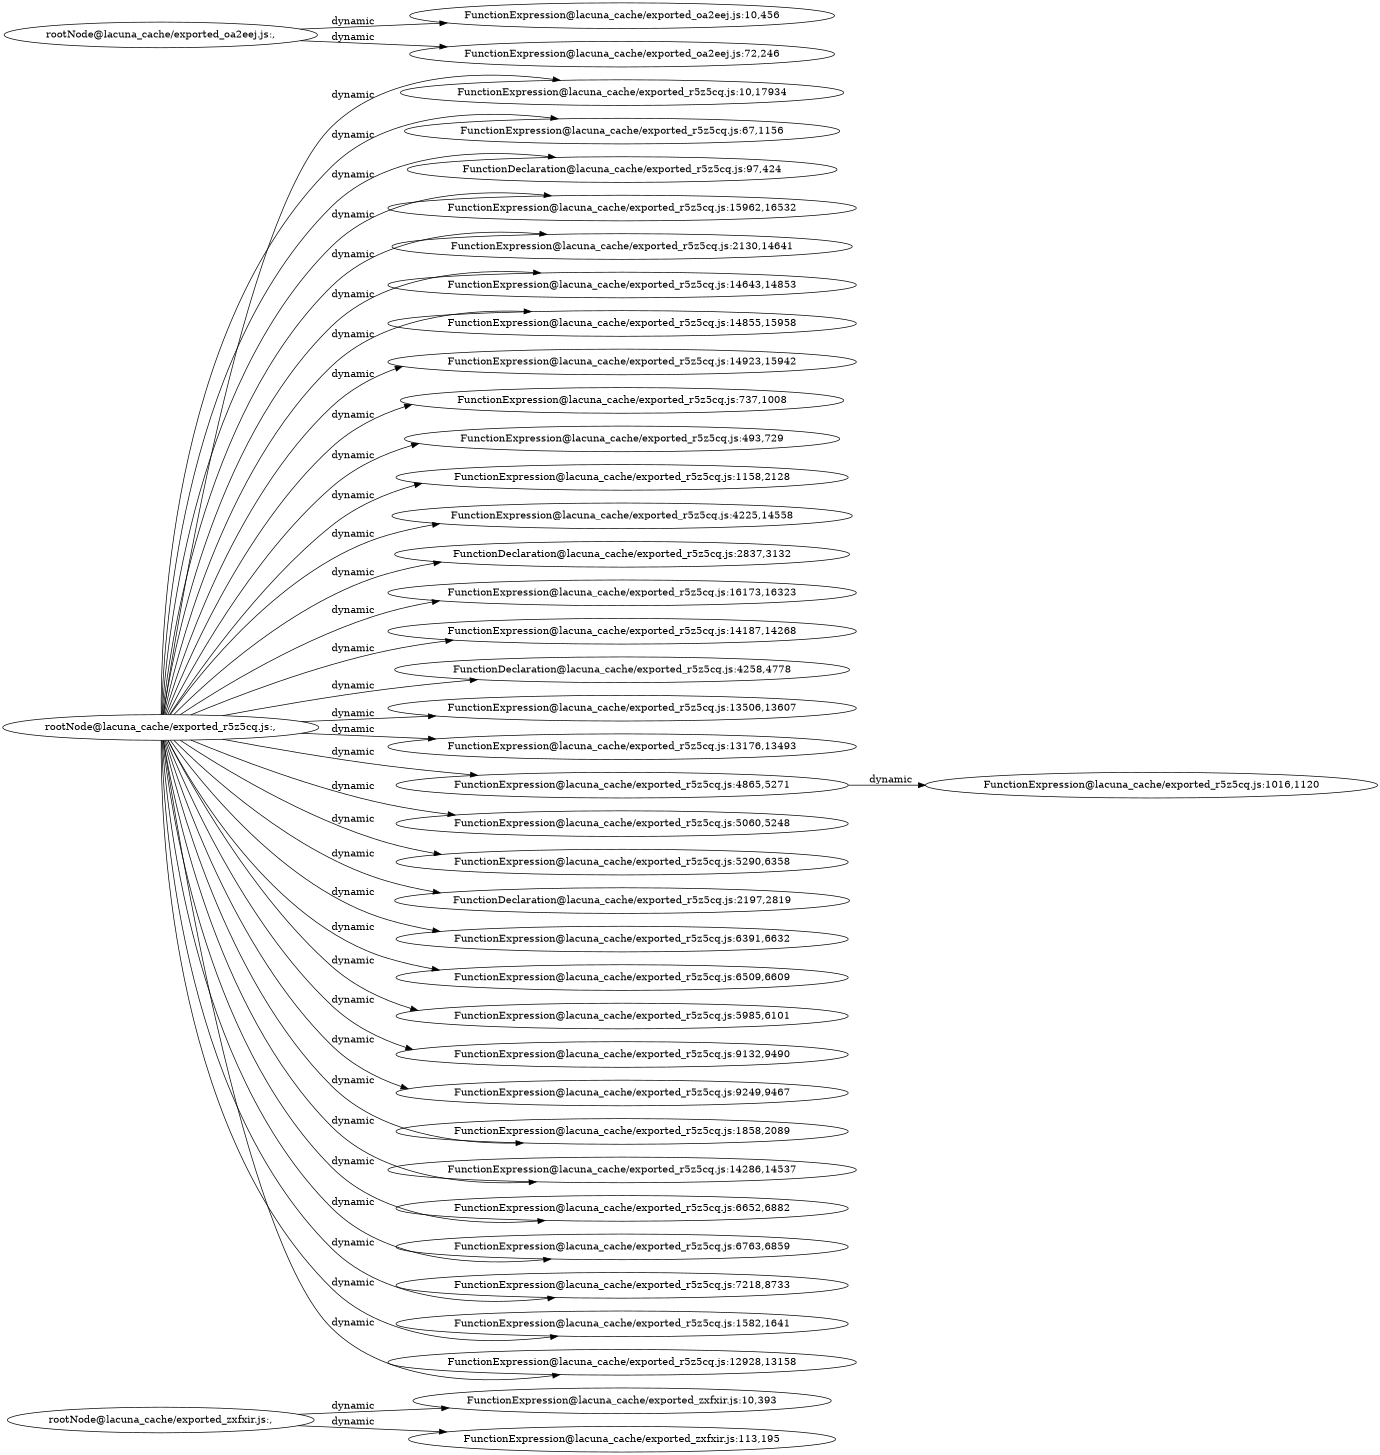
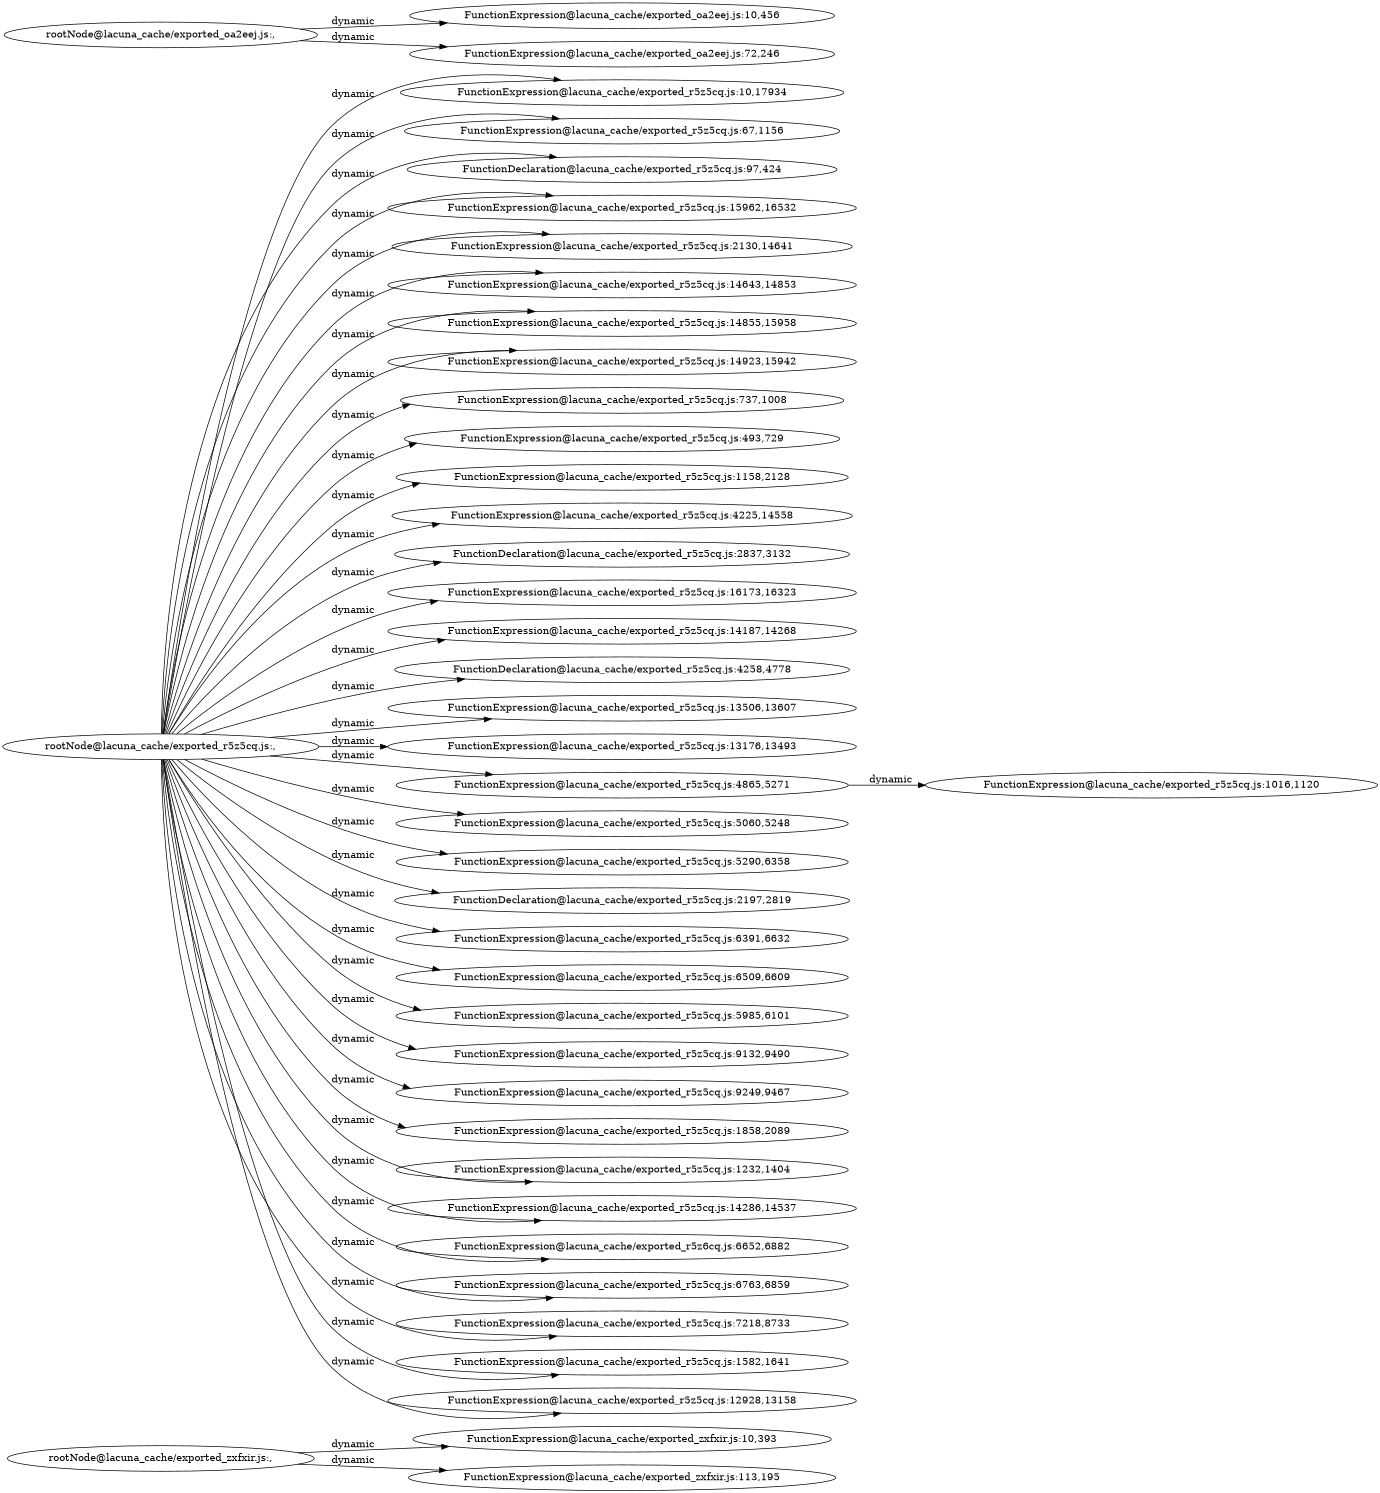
node "FunctionExpression@lacuna_cache/exported_r5z5cq.js:1232,1404": added
node "FunctionExpression@lacuna_cache/exported_r5z5cq.js:6652,6882": label "FunctionExpression@lacuna_cache/exported_r5z5cq.js:6652,6882" -> "FunctionExpression@lacuna_cache/exported_r5z6cq.js:6652,6882"
